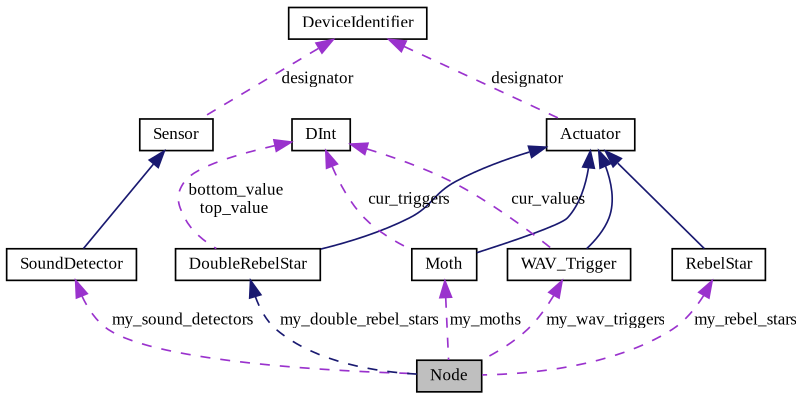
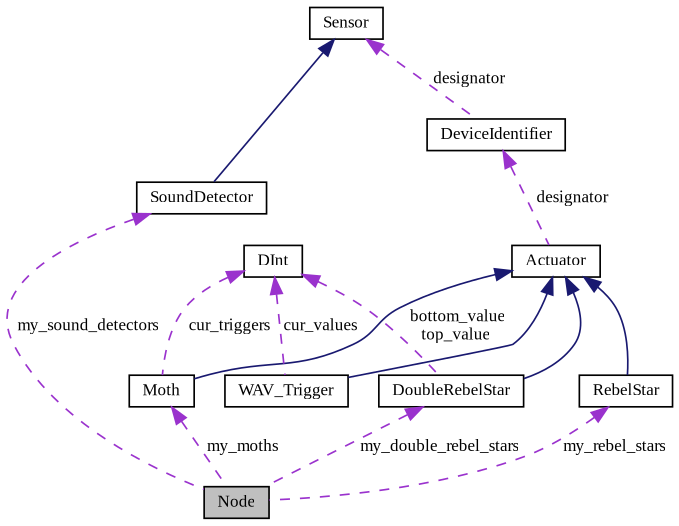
edge "Sensor" -> "DeviceIdentifier": reversed
edge "Node" -> "WAV_Trigger": removed, label "my_wav_triggers"
edge "Node" -> "DoubleRebelStar": color midnightblue -> darkorchid3
